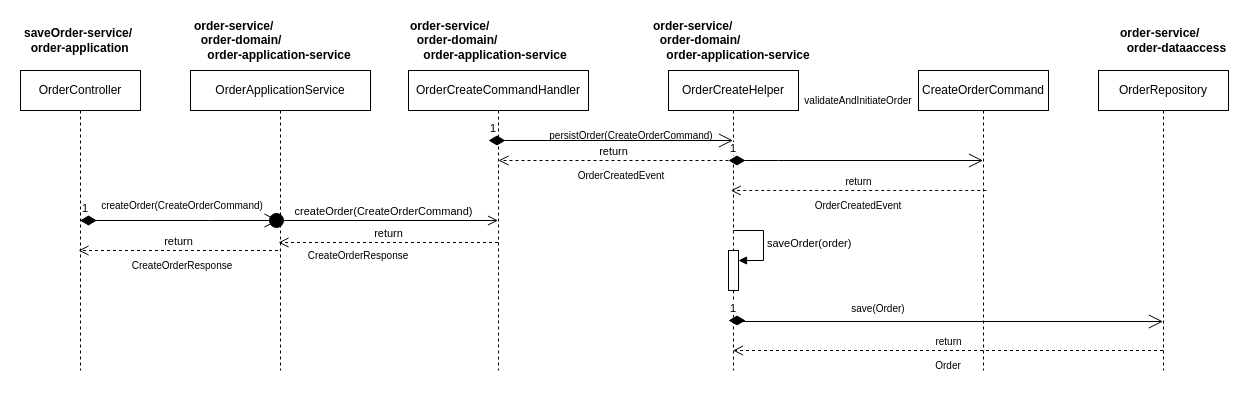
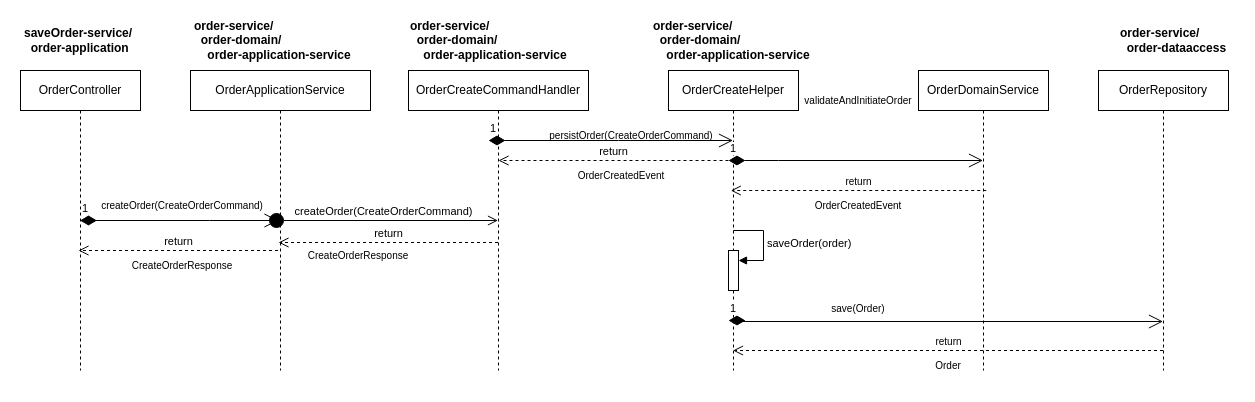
node "CreateOrderCommand": label "CreateOrderCommand" -> "OrderDomainService"
node "save(Order)": moved (879, 309) -> (859, 309)
